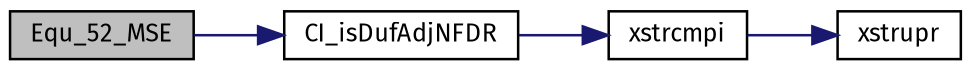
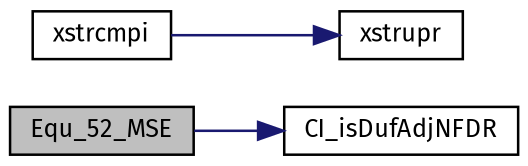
edge "CI_isDufAdjNFDR" -> "xstrcmpi": removed
